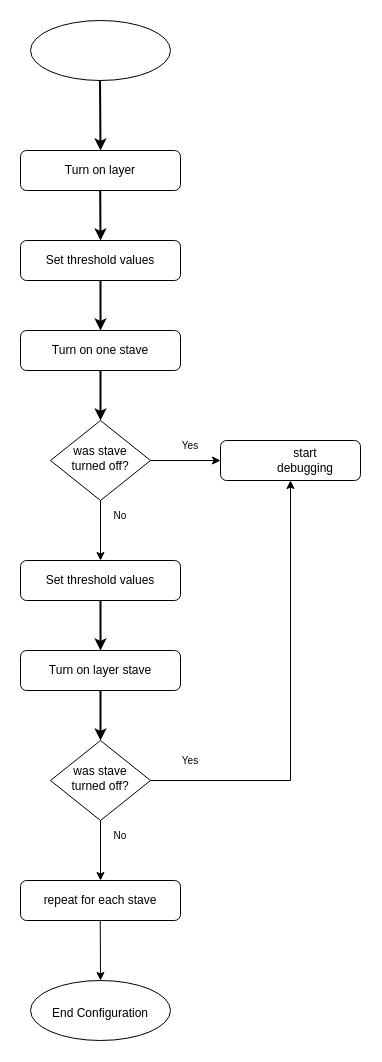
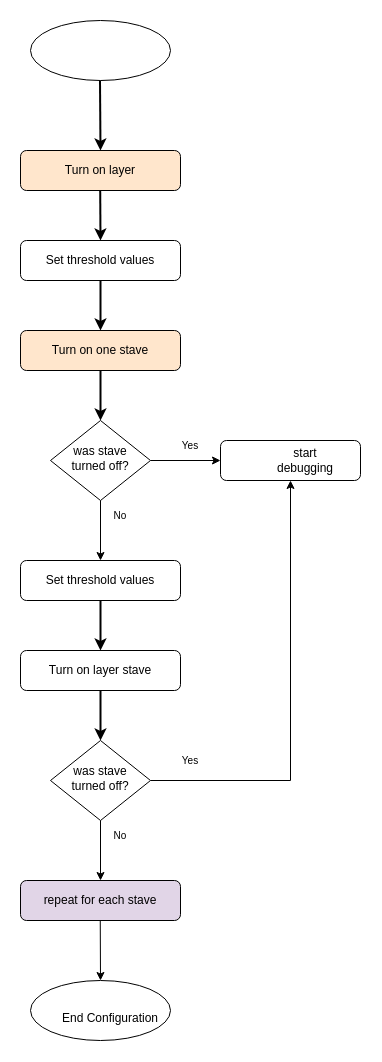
node "Turn on layer": fillcolor #ffffff -> #ffe6cc
node "Turn on one stave": fillcolor #ffffff -> #ffe6cc
node "repeat for each stave": fillcolor #ffffff -> #e1d5e7
node "End Configuration": moved (101, 1011) -> (111, 1016)
